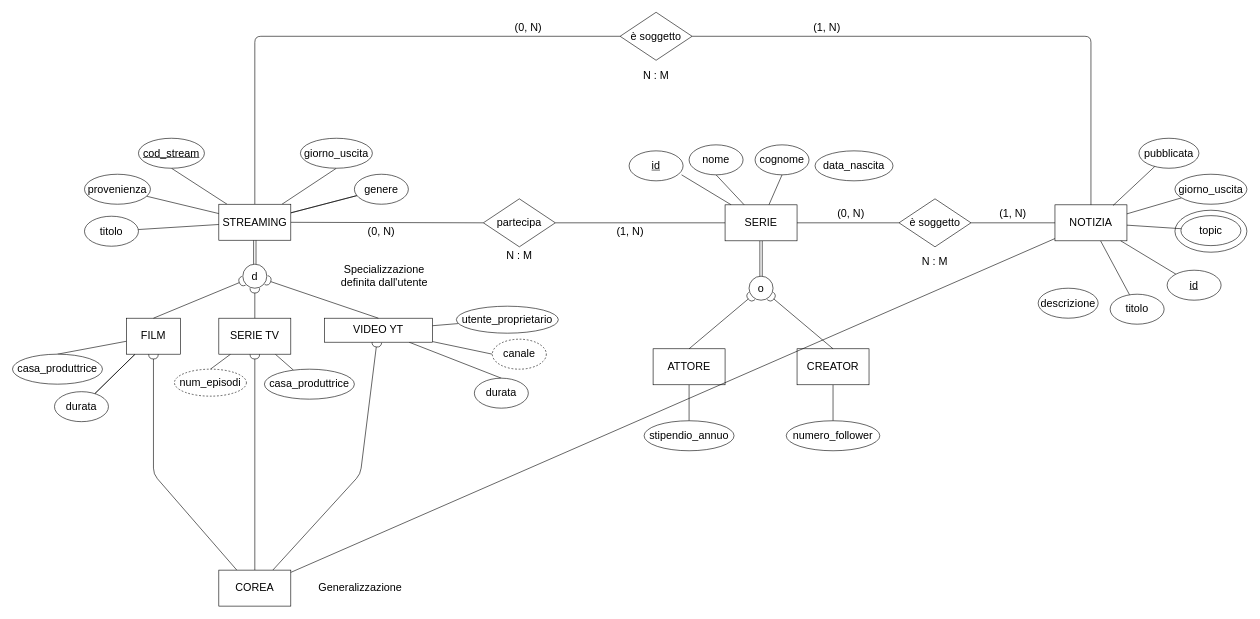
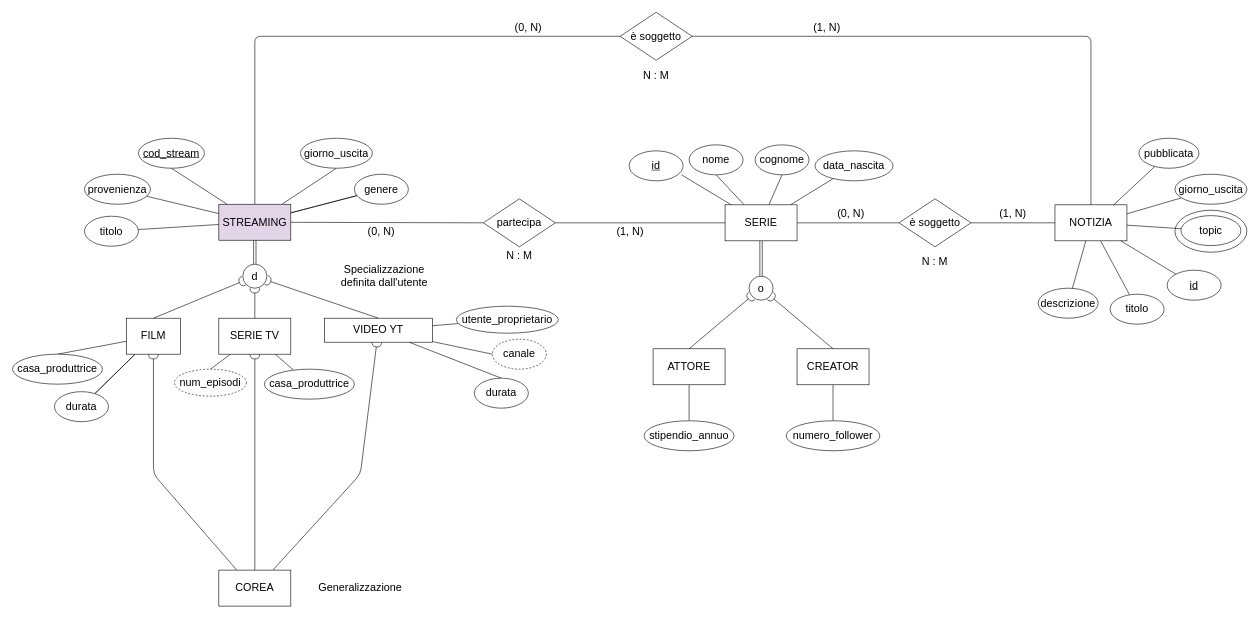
edge "data_nascita" -- "SERIE": added
node "STREAMING": fillcolor #ffffff -> #e1d5e7
edge "NOTIZIA" -- "COREA": now "NOTIZIA" -- "descrizione"
